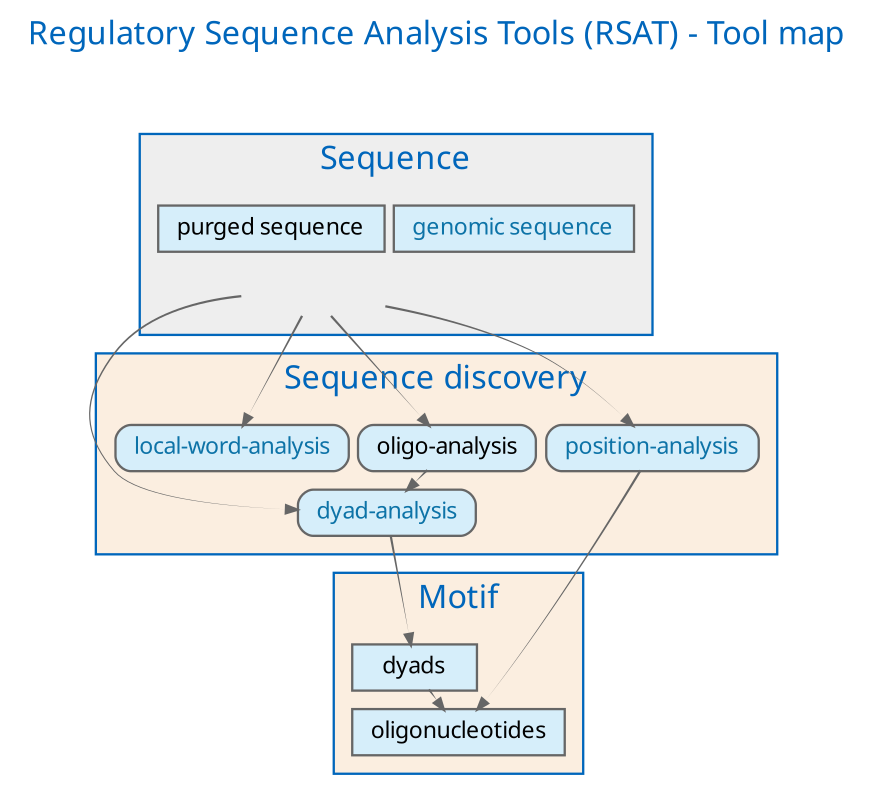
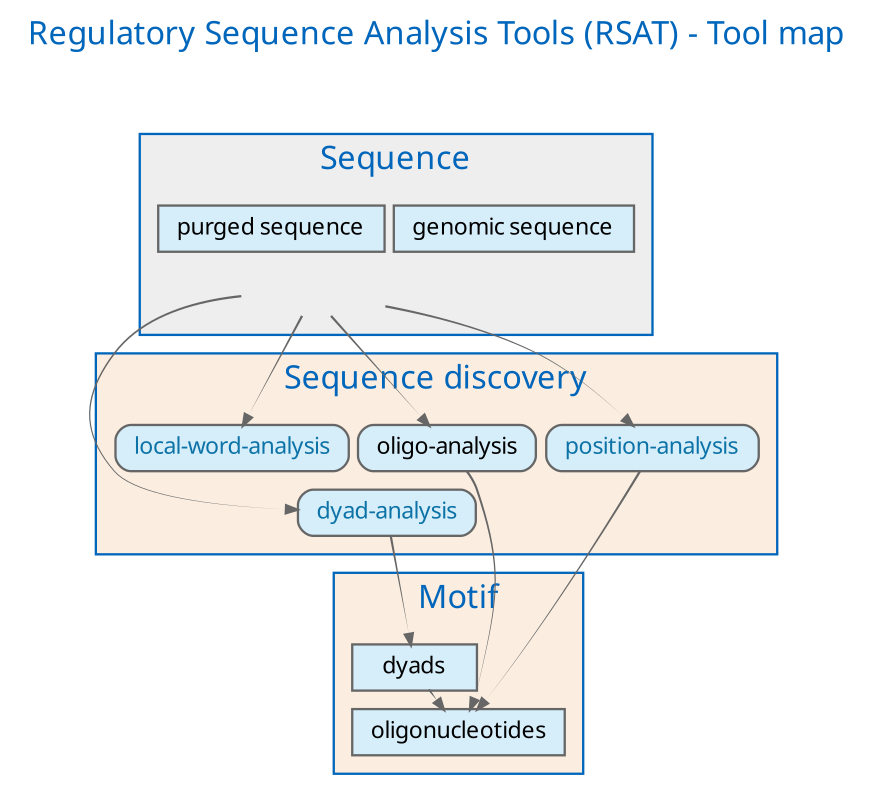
node "genomic sequence": fontcolor #0d73a7 -> black
edge "oligo-analysis" -> "dyad-analysis": now "oligo-analysis" -> "oligonucleotides"
